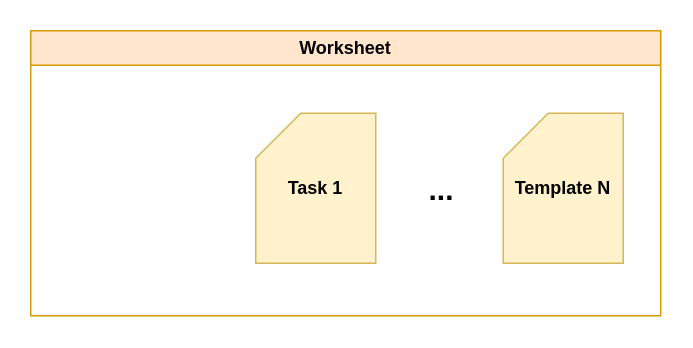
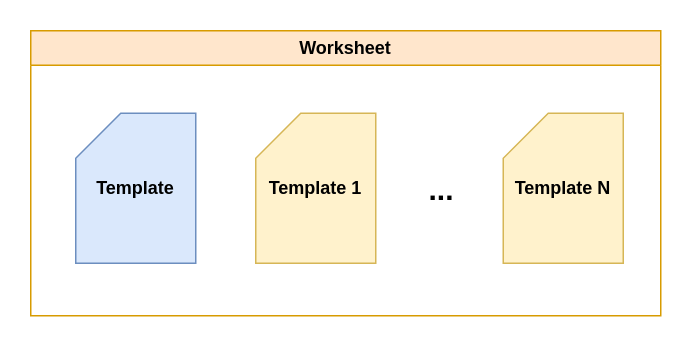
node "Template": added
node "Task 1": label "Task 1" -> "Template 1"
